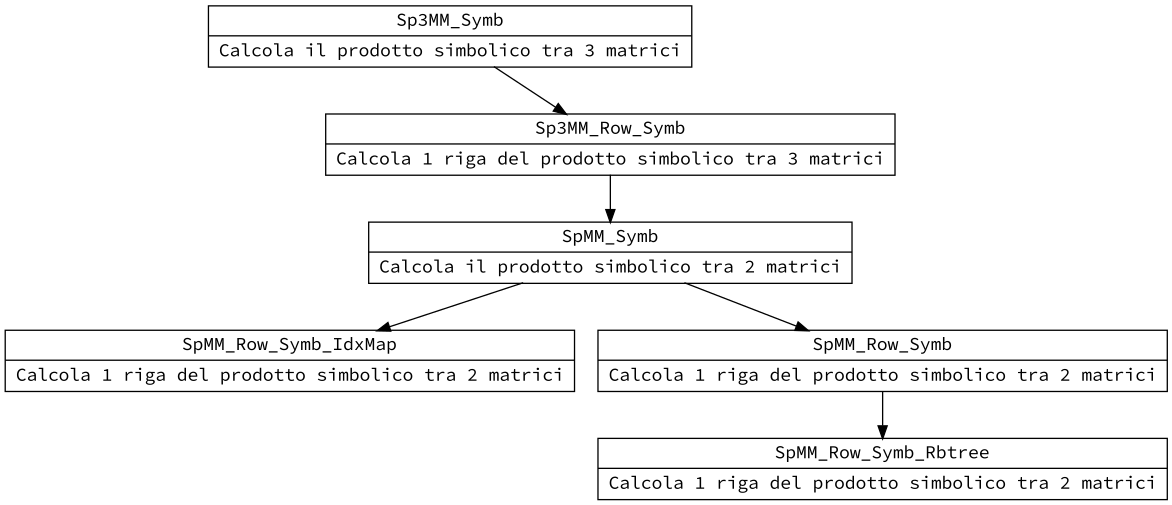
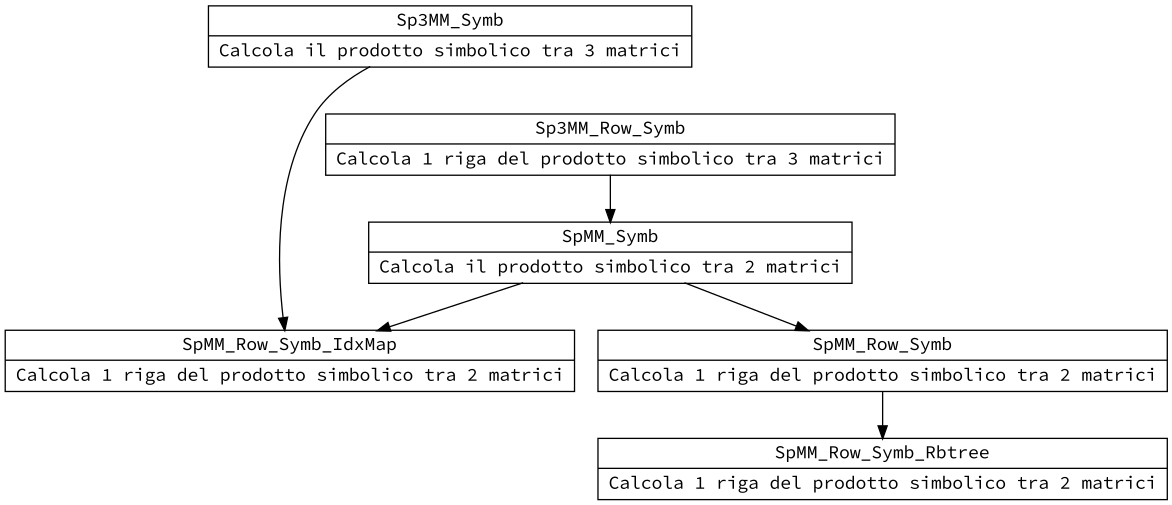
edge "Sp3MM_Symb" -> "Sp3MM_Row_Symb": now "Sp3MM_Symb" -> "SpMM_Row_Symb_IdxMap"
